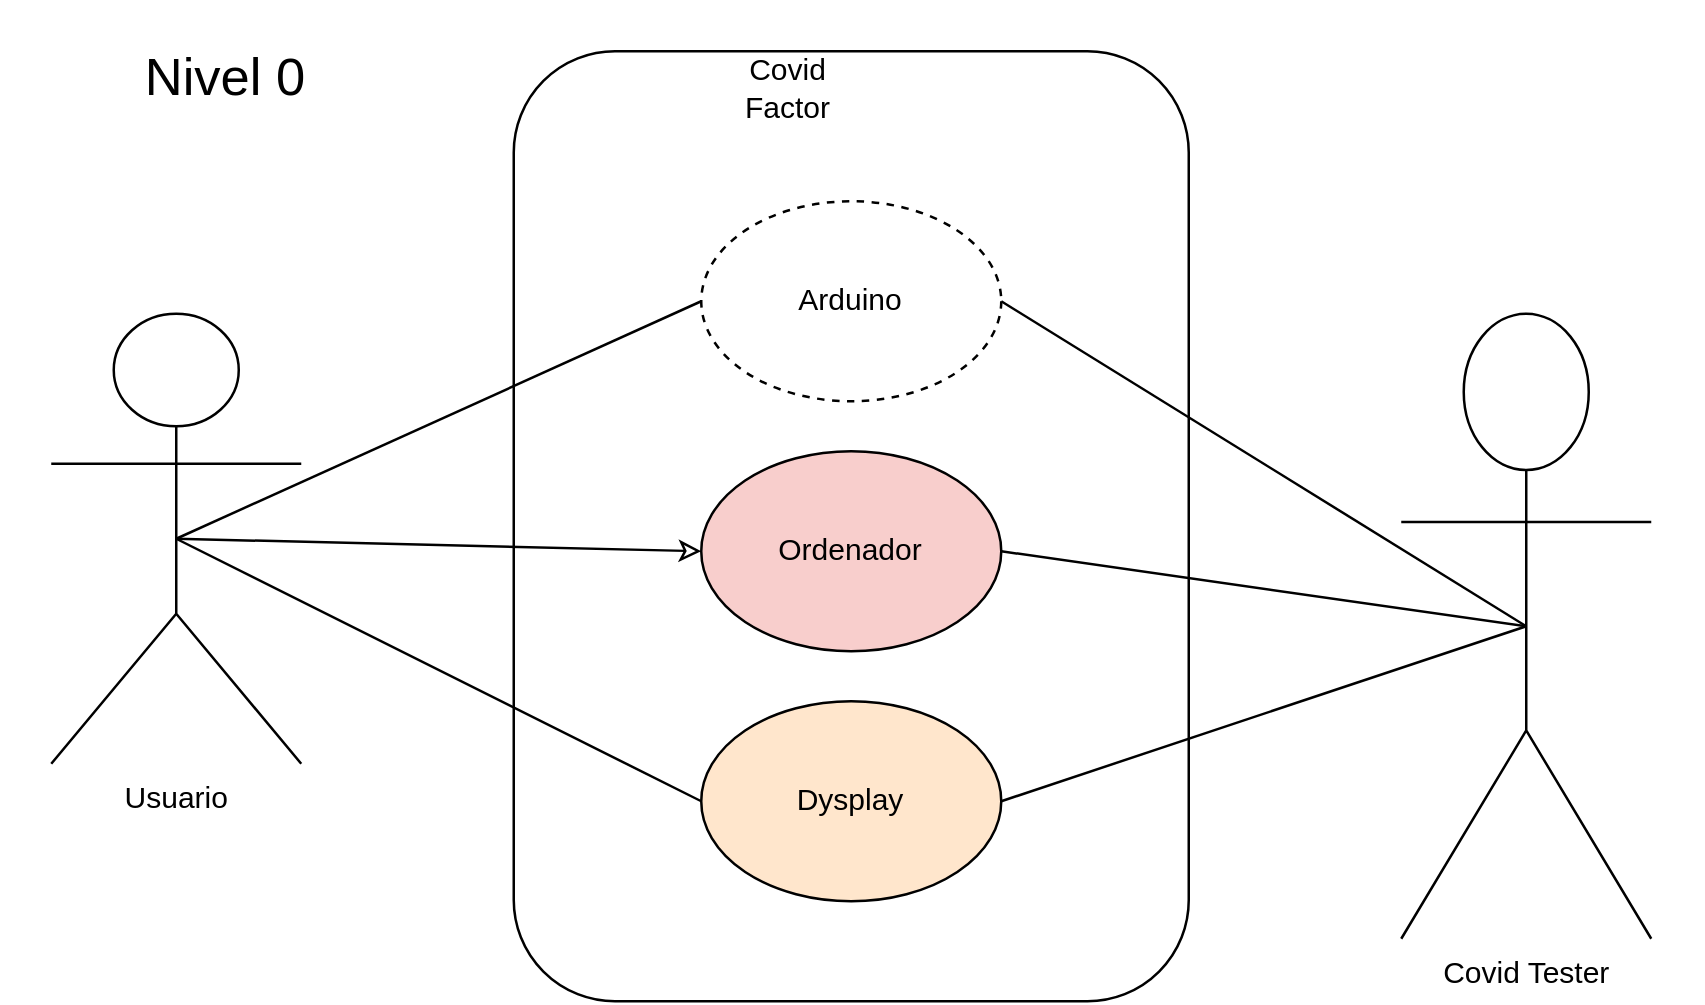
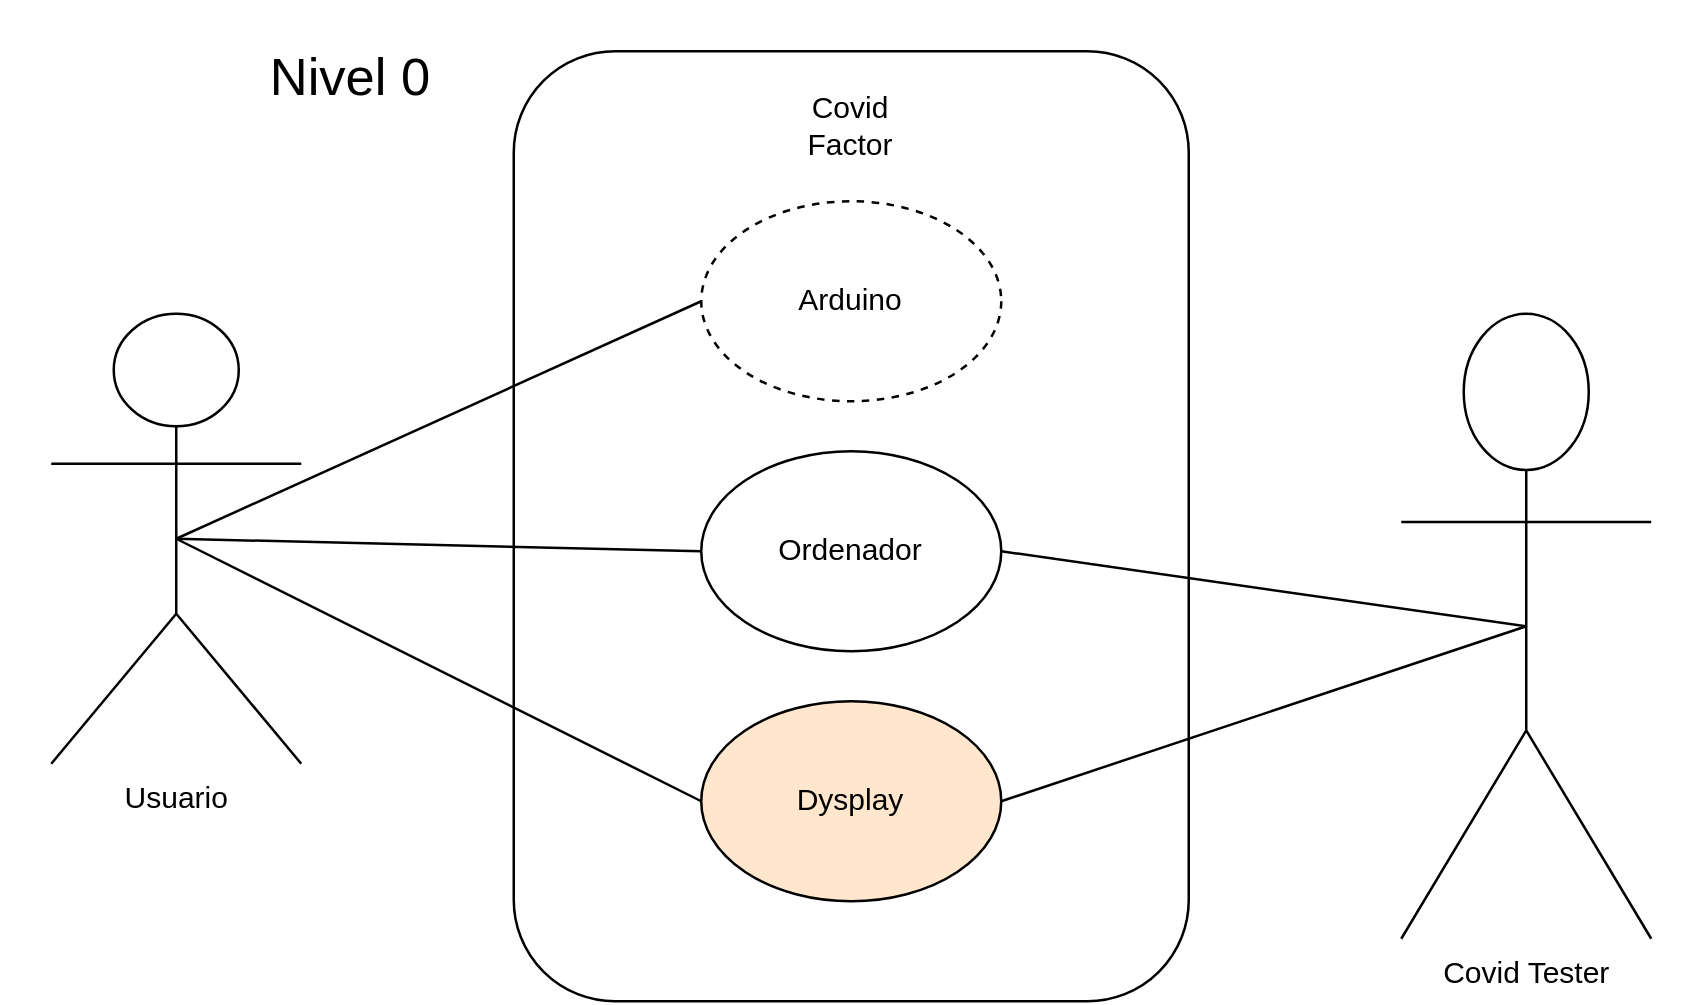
node "Nivel 0": moved (226, 76) -> (351, 76)
node "Covid Factor": moved (789, 89) -> (851, 126)
edge "Arduino" -- "Covid Tester": removed
edge "Usuario" -> "Ordenador": arrowhead classic -> none
node "Ordenador": fillcolor #f8cecc -> #ffffff
